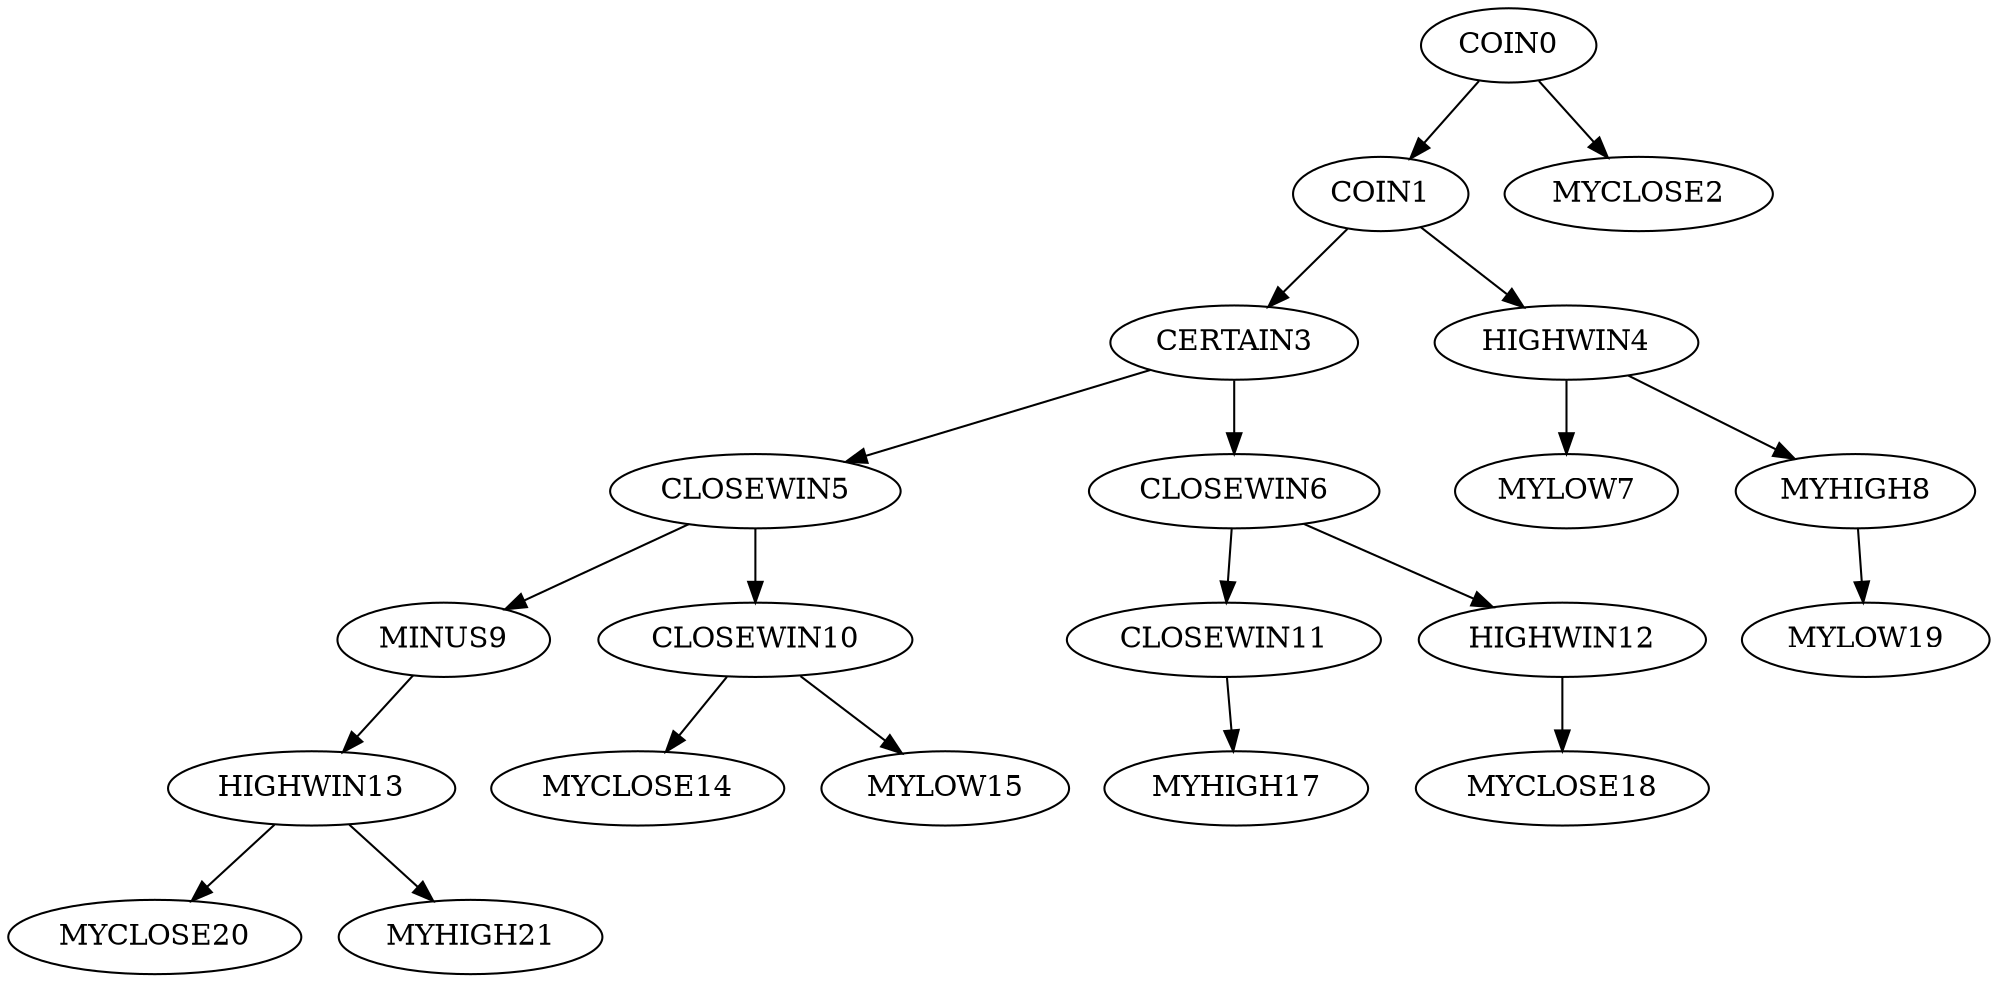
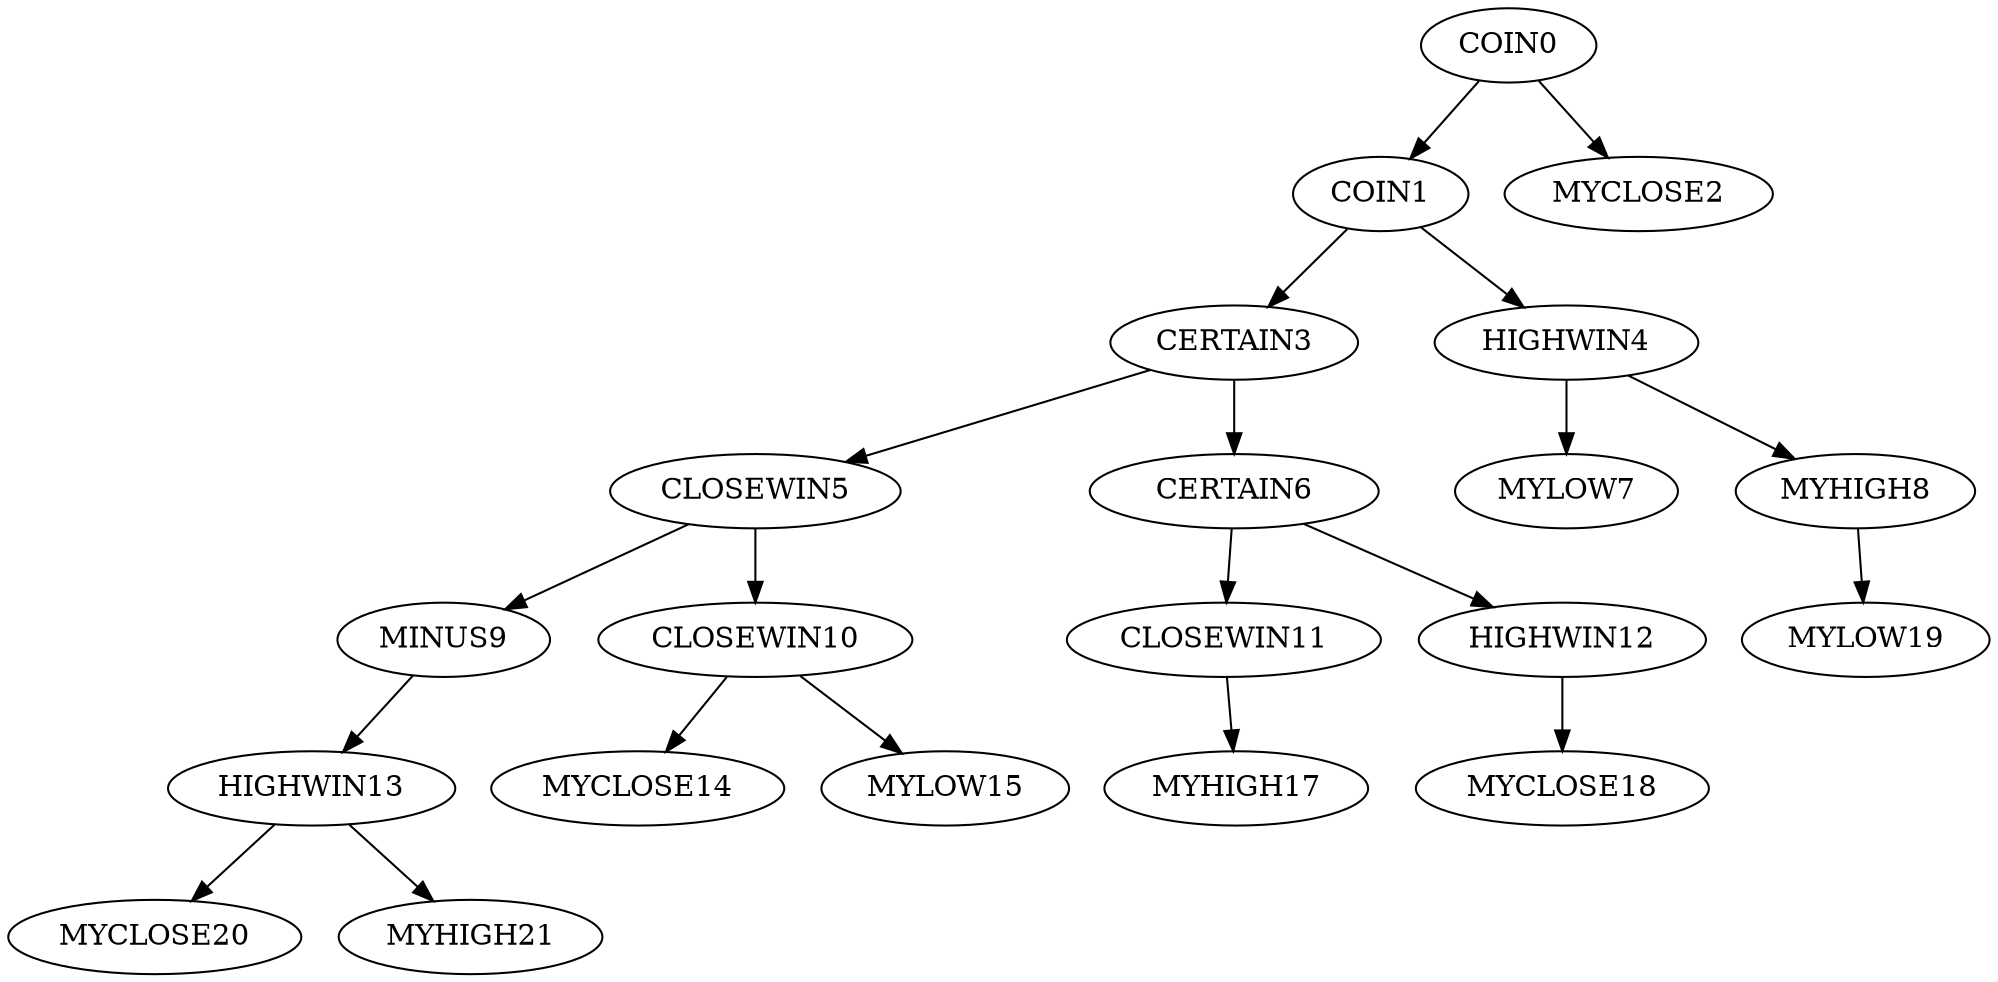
node "CLOSEWIN6": label "CLOSEWIN6" -> "CERTAIN6"
